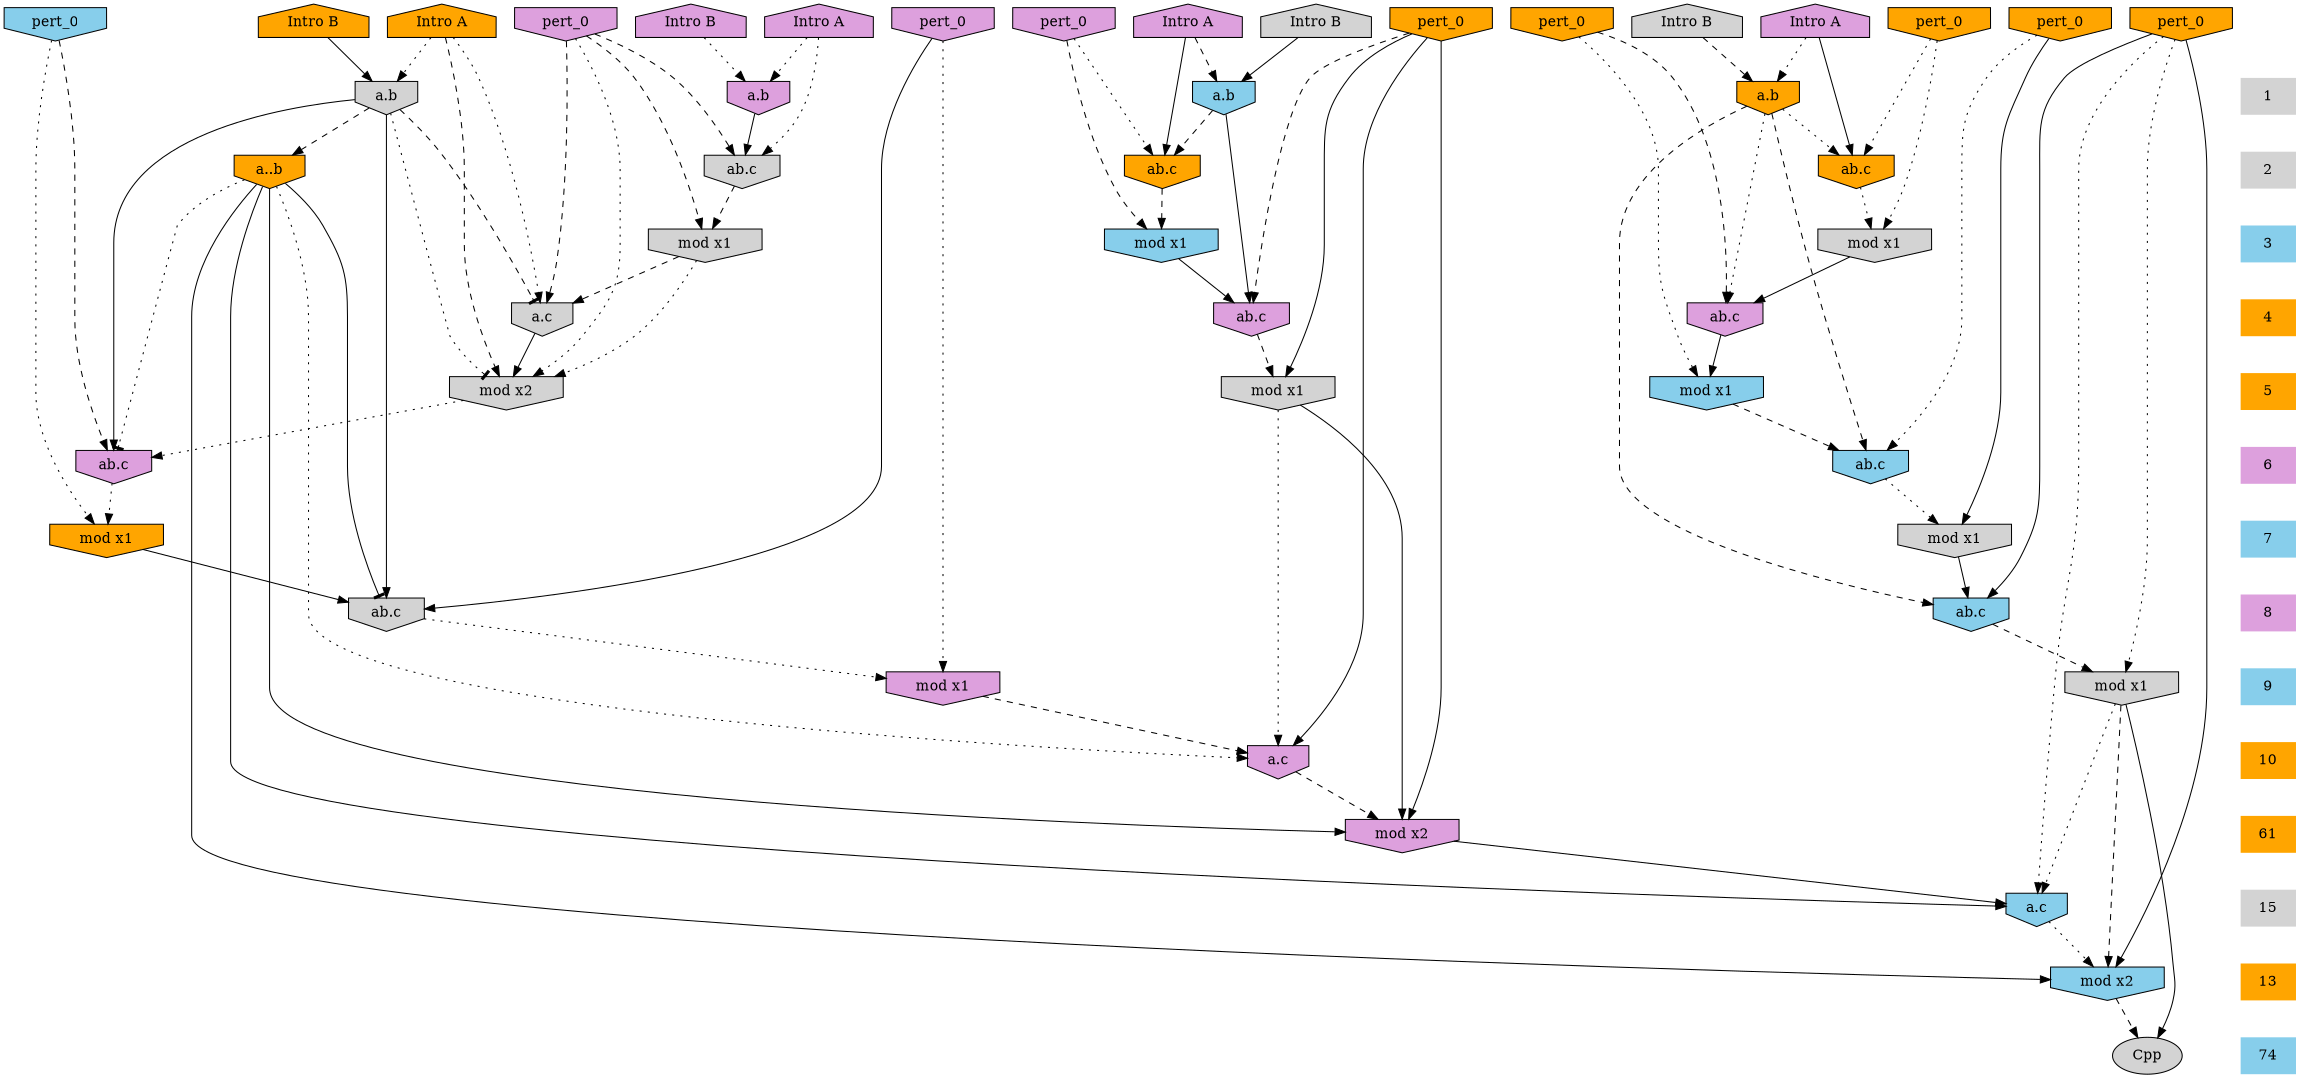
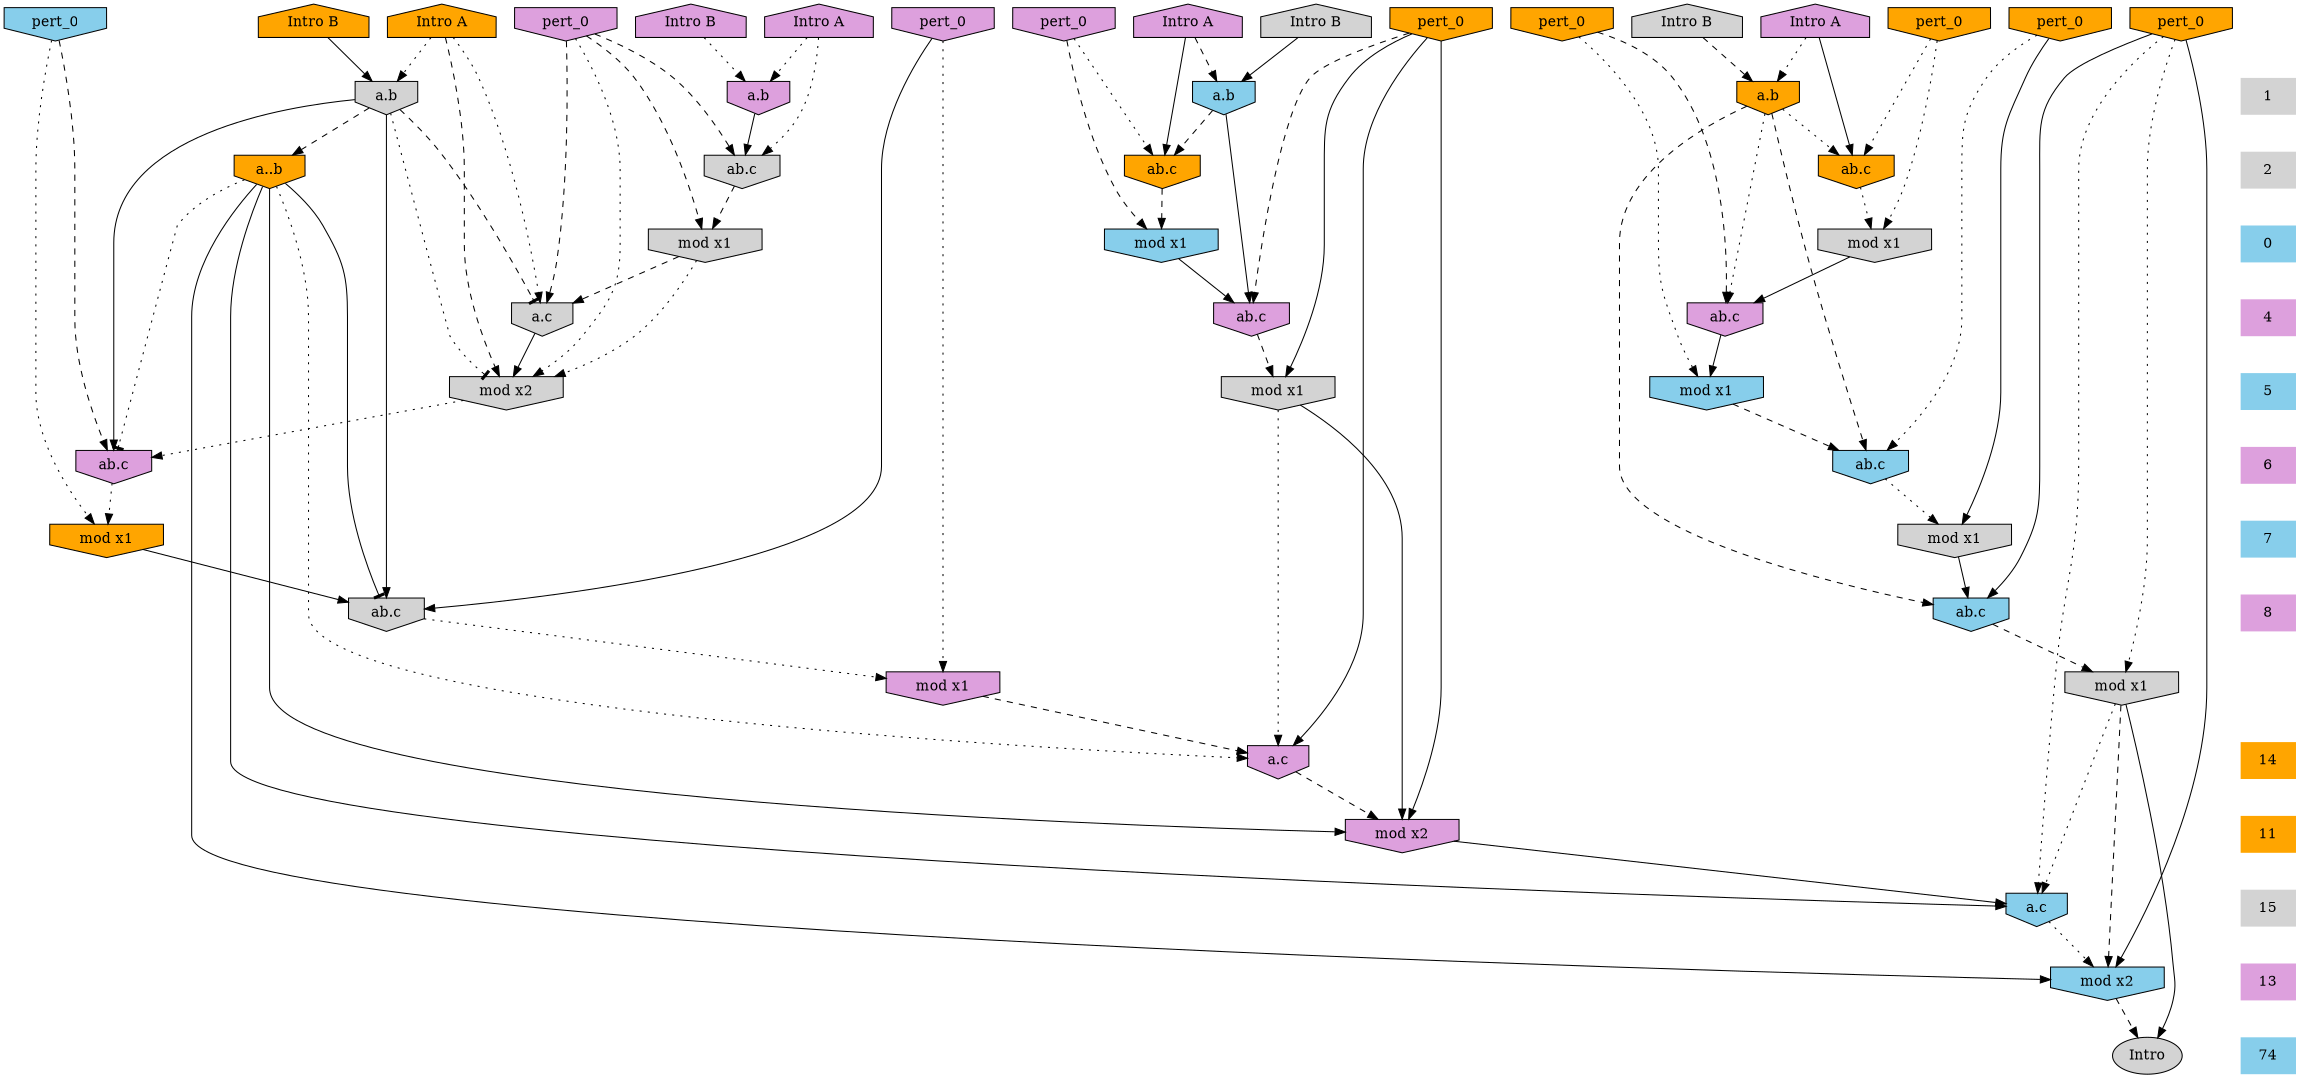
node "3": label "3" -> "0"
node "4": fillcolor orange -> plum
node "5": fillcolor orange -> skyblue
node "9": removed
node "10": label "10" -> "14"
node "61": label "61" -> "11"
node "13": fillcolor orange -> plum
node "Cpp": label "Cpp" -> "Intro"
